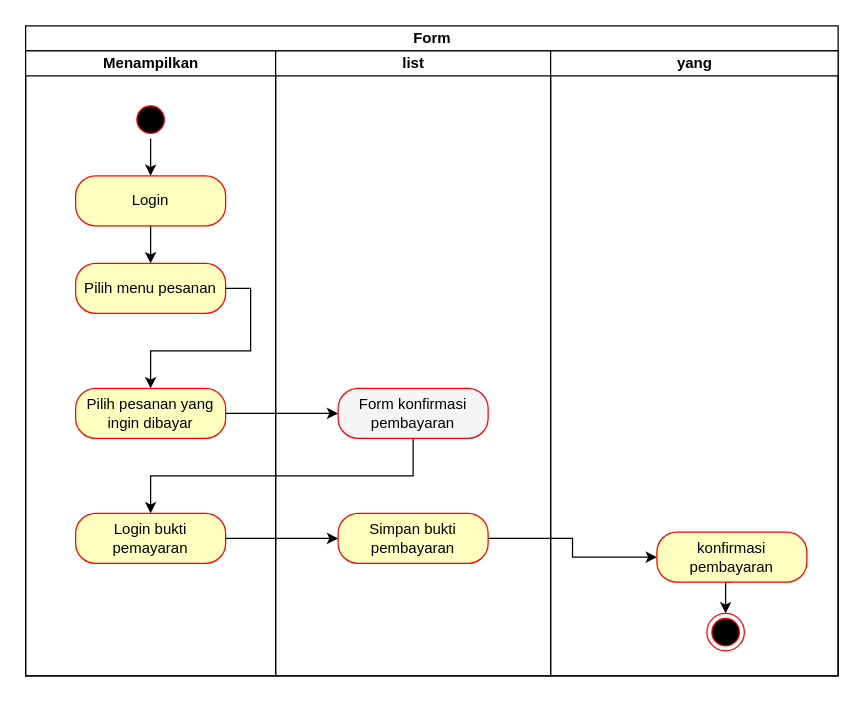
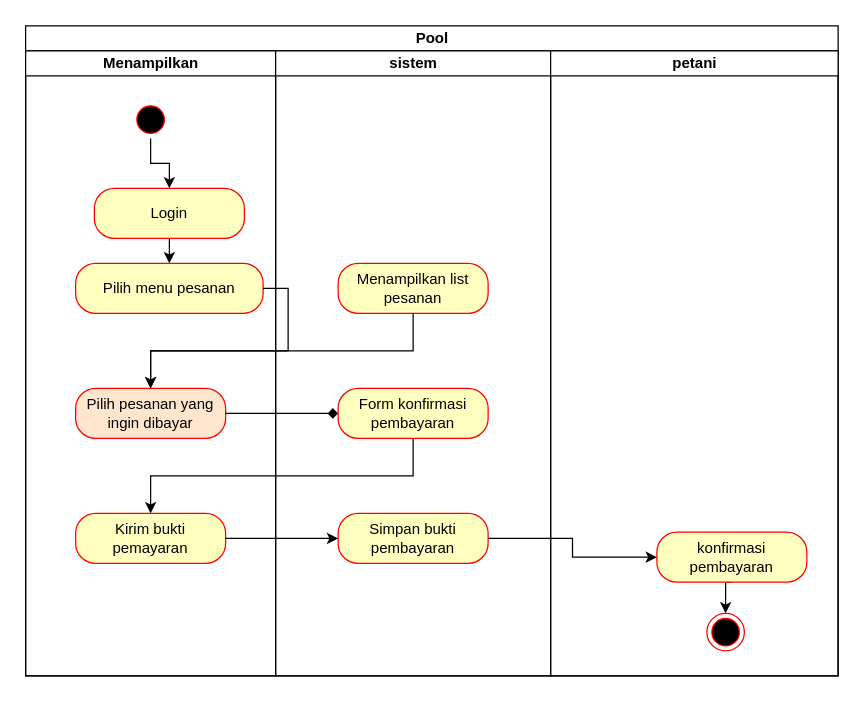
node "Form": label "Form" -> "Pool"
node "list": label "list" -> "sistem"
node "yang": label "yang" -> "petani"
node "Login": moved (151, 201) -> (169, 213)
node "Pilih menu pesanan": size 150x50 -> 188x50
node "Menampilkan list pesanan": added
edge "Menampilkan list pesanan" -> "Pilih pesanan yang ingin dibayar": added
node "Pilih pesanan yang ingin dibayar": fillcolor #ffffc0 -> #ffe6cc
edge "Pilih pesanan yang ingin dibayar" -> "Form konfirmasi pembayaran": arrowhead classic -> diamond
node "Form konfirmasi pembayaran": fillcolor #f5f5f5 -> #ffffc0
node "Login bukti pemayaran": label "Login bukti pemayaran" -> "Kirim bukti pemayaran"
